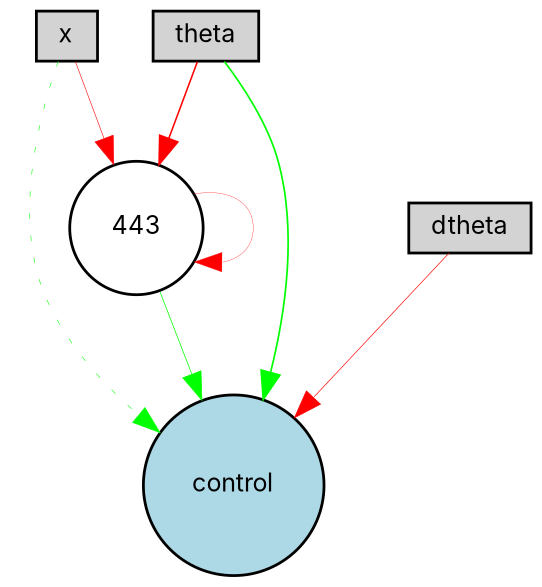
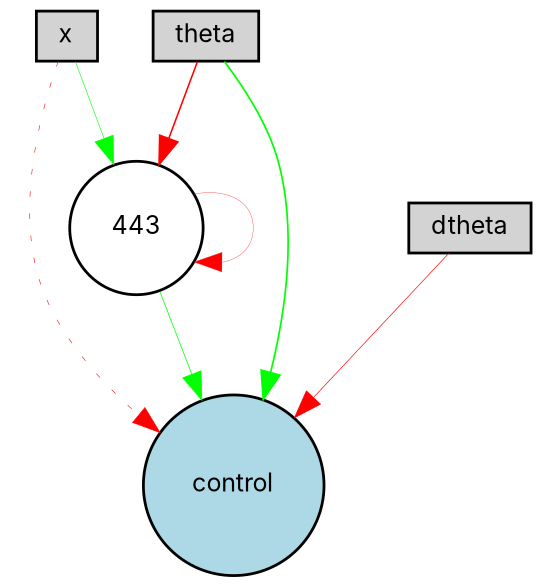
edge "x" -> "443": color red -> green
edge "x" -> "control": color green -> red
